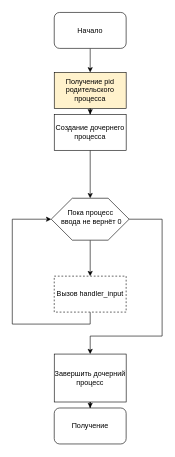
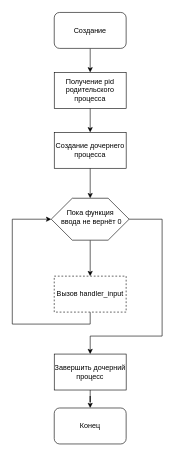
node "Начало": label "Начало" -> "Создание"
node "Получение pid родительского процесса": fillcolor #fff2cc -> #ffffff
node "Создание дочернего процесса": moved (90, 132) -> (90, 150)
node "Пока процесс ввода не вернёт 0": label "Пока процесс ввода не вернёт 0" -> "Пока функция ввода не вернёт 0"
node "Завершить дочерний процесс": size 72x48 -> 72x36
node "Получение": label "Получение" -> "Конец"
